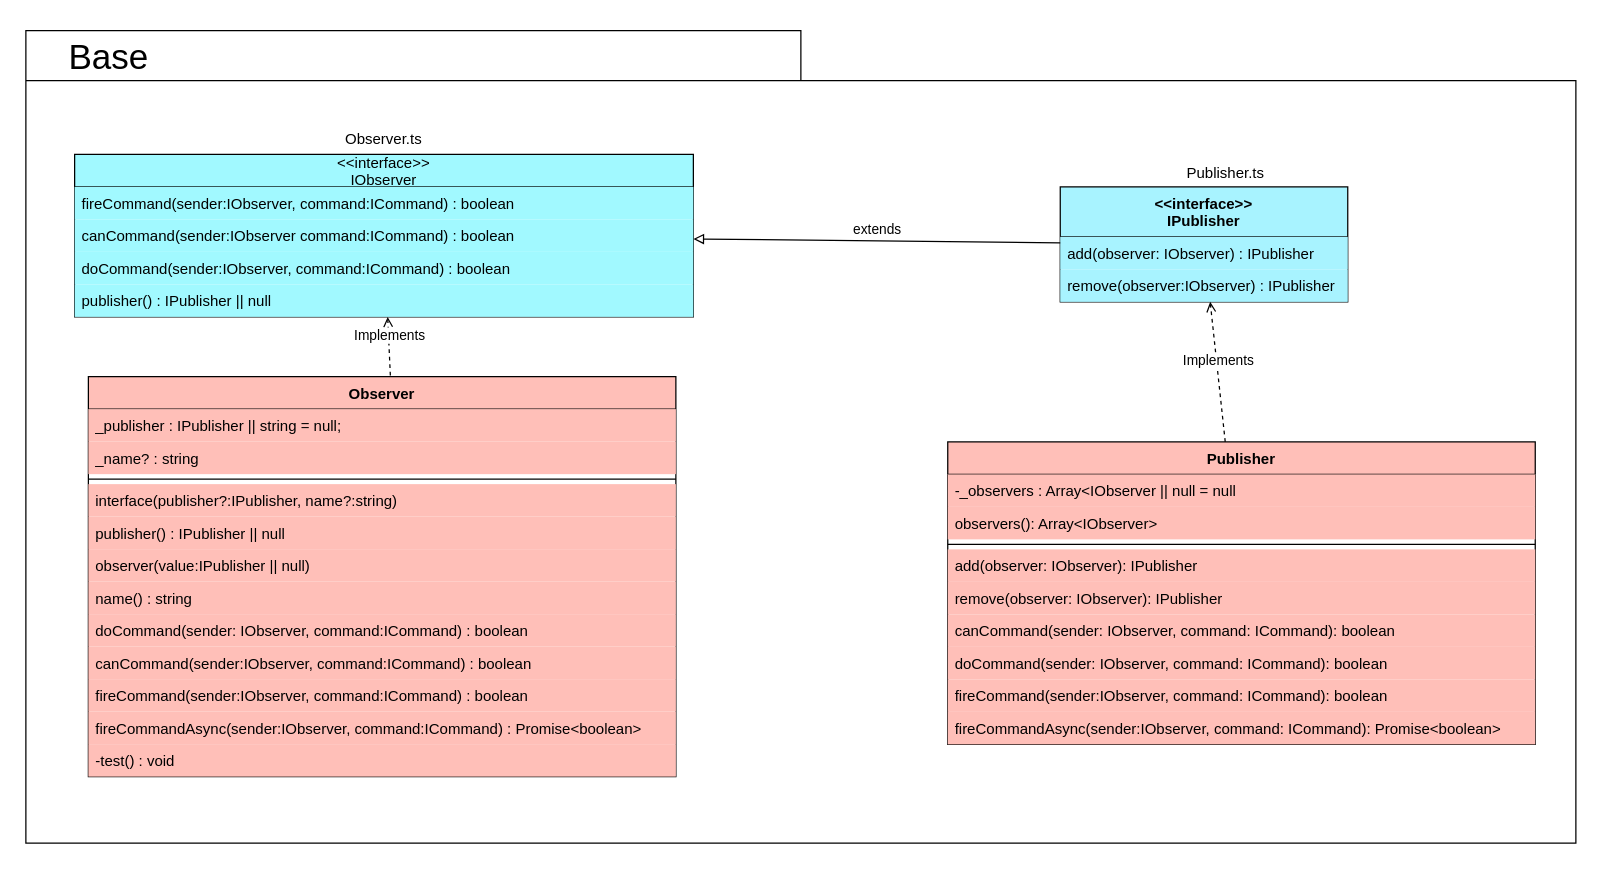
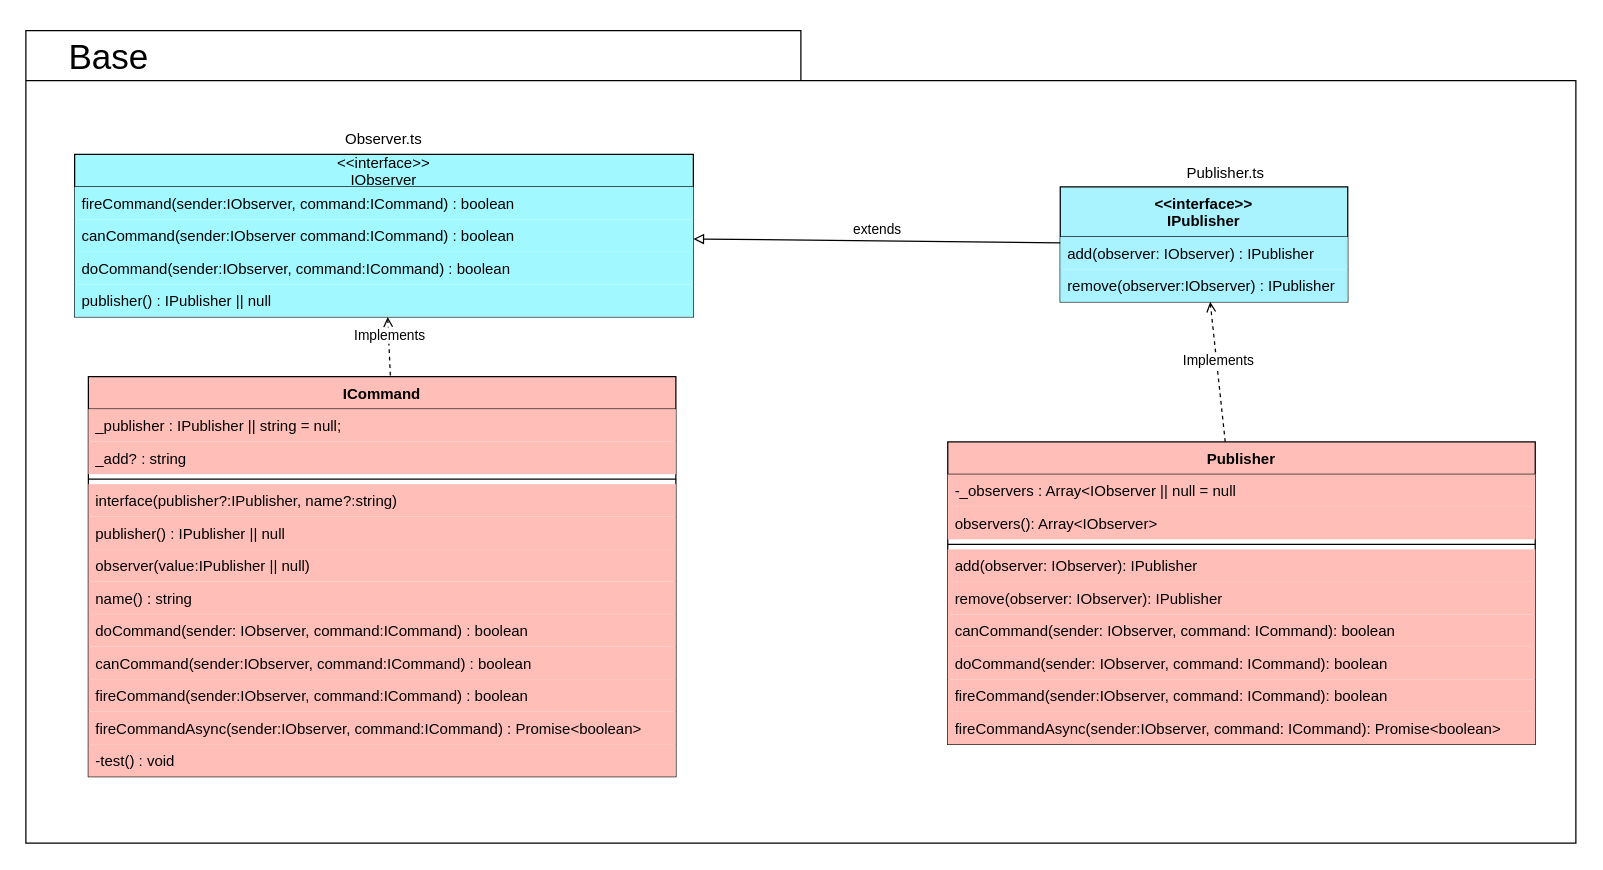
node "Observer": label "Observer" -> "ICommand"
node "_name? : string": label "_name? : string" -> "_add? : string"
